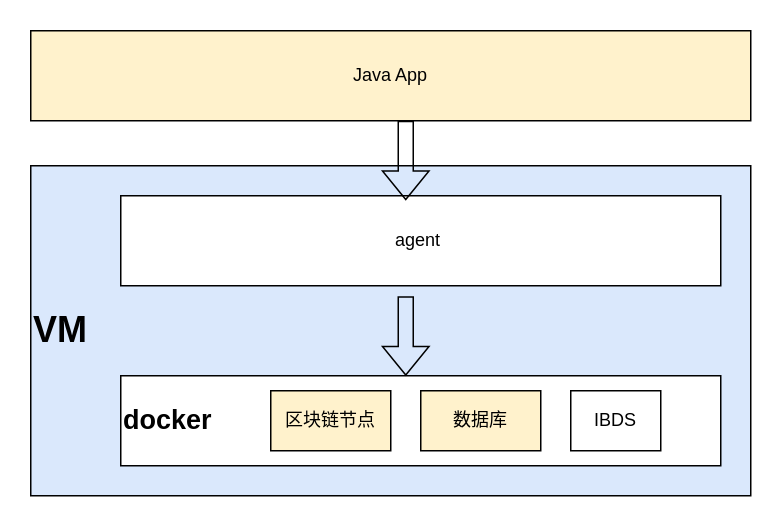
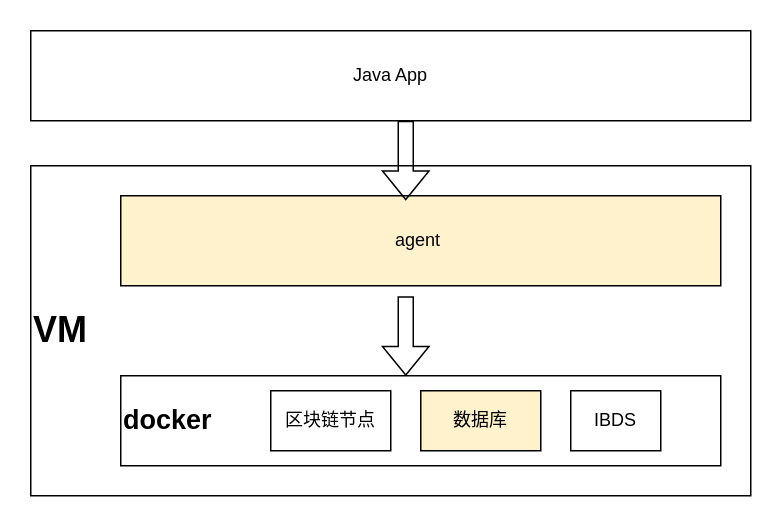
node "Java App": fillcolor #fff2cc -> #ffffff
node "agent": fillcolor #ffffff -> #fff2cc
node "VM": fillcolor #dae8fc -> #ffffff
node "区块链节点": fillcolor #fff2cc -> #ffffff
